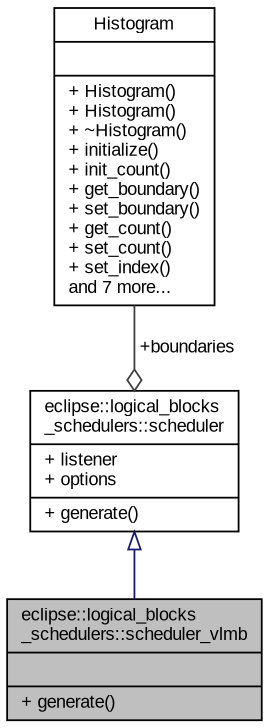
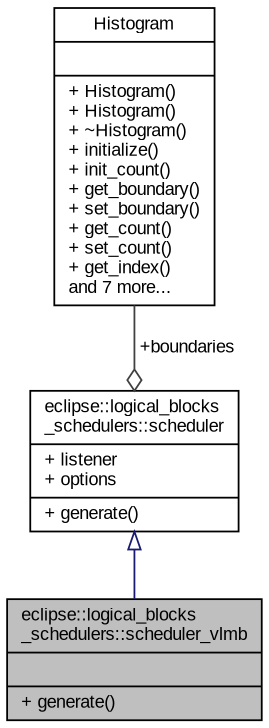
node "Histogram": text "+ set_index()" -> "+ get_index()"
